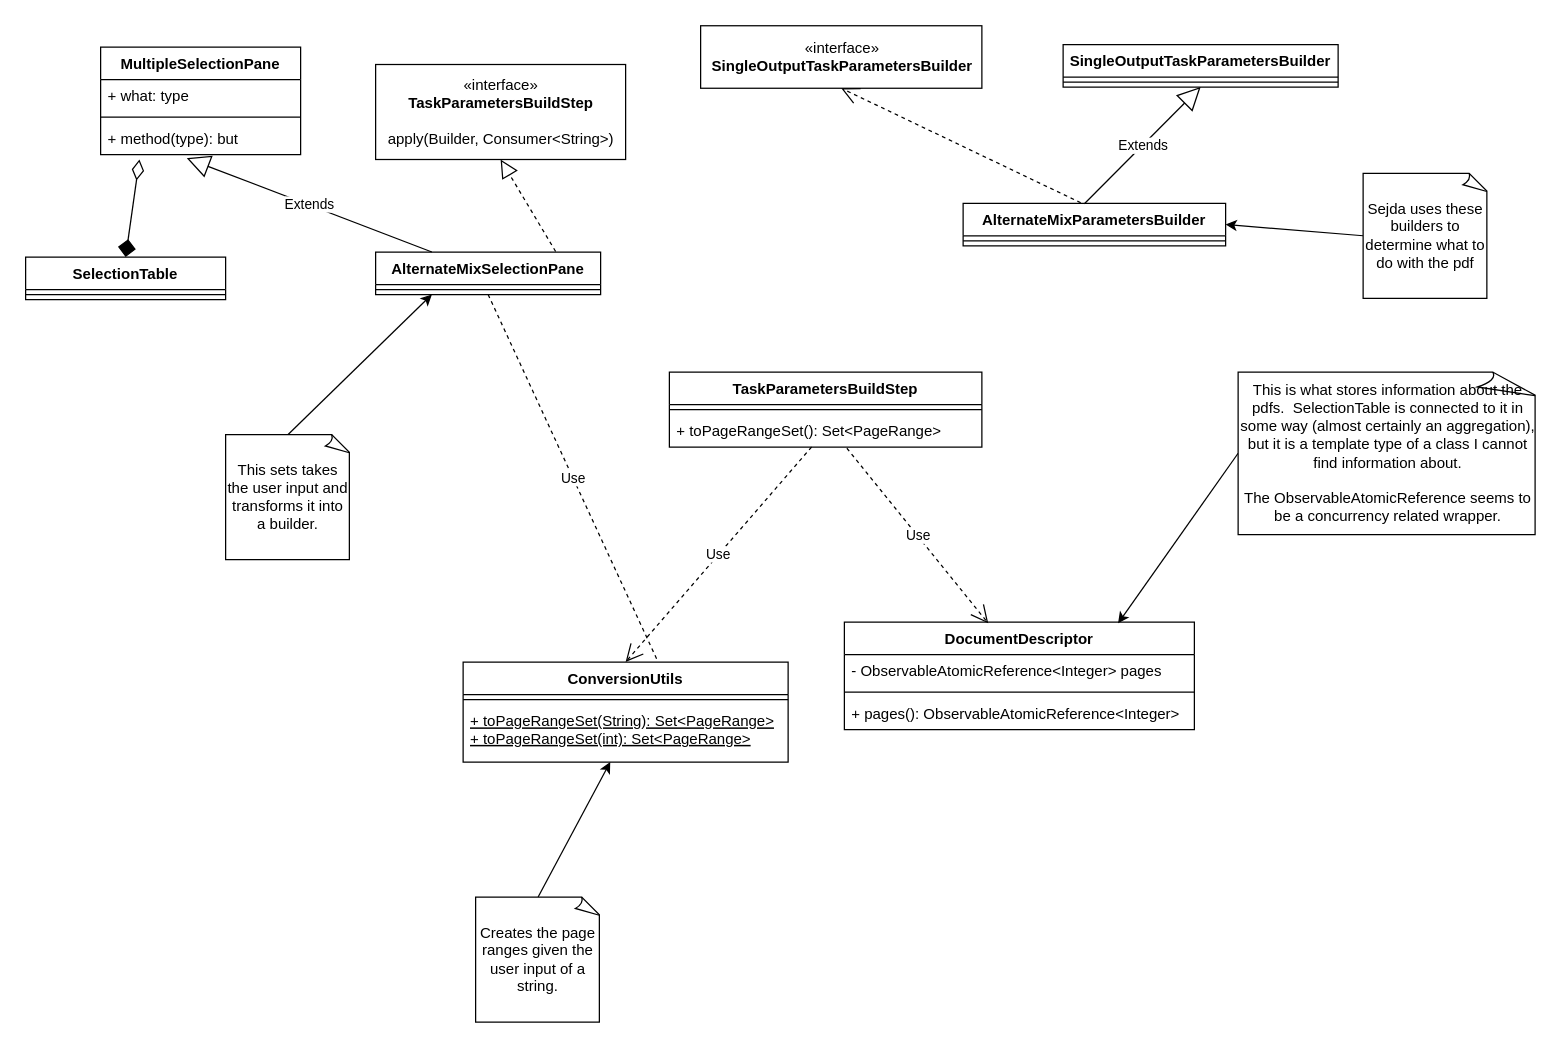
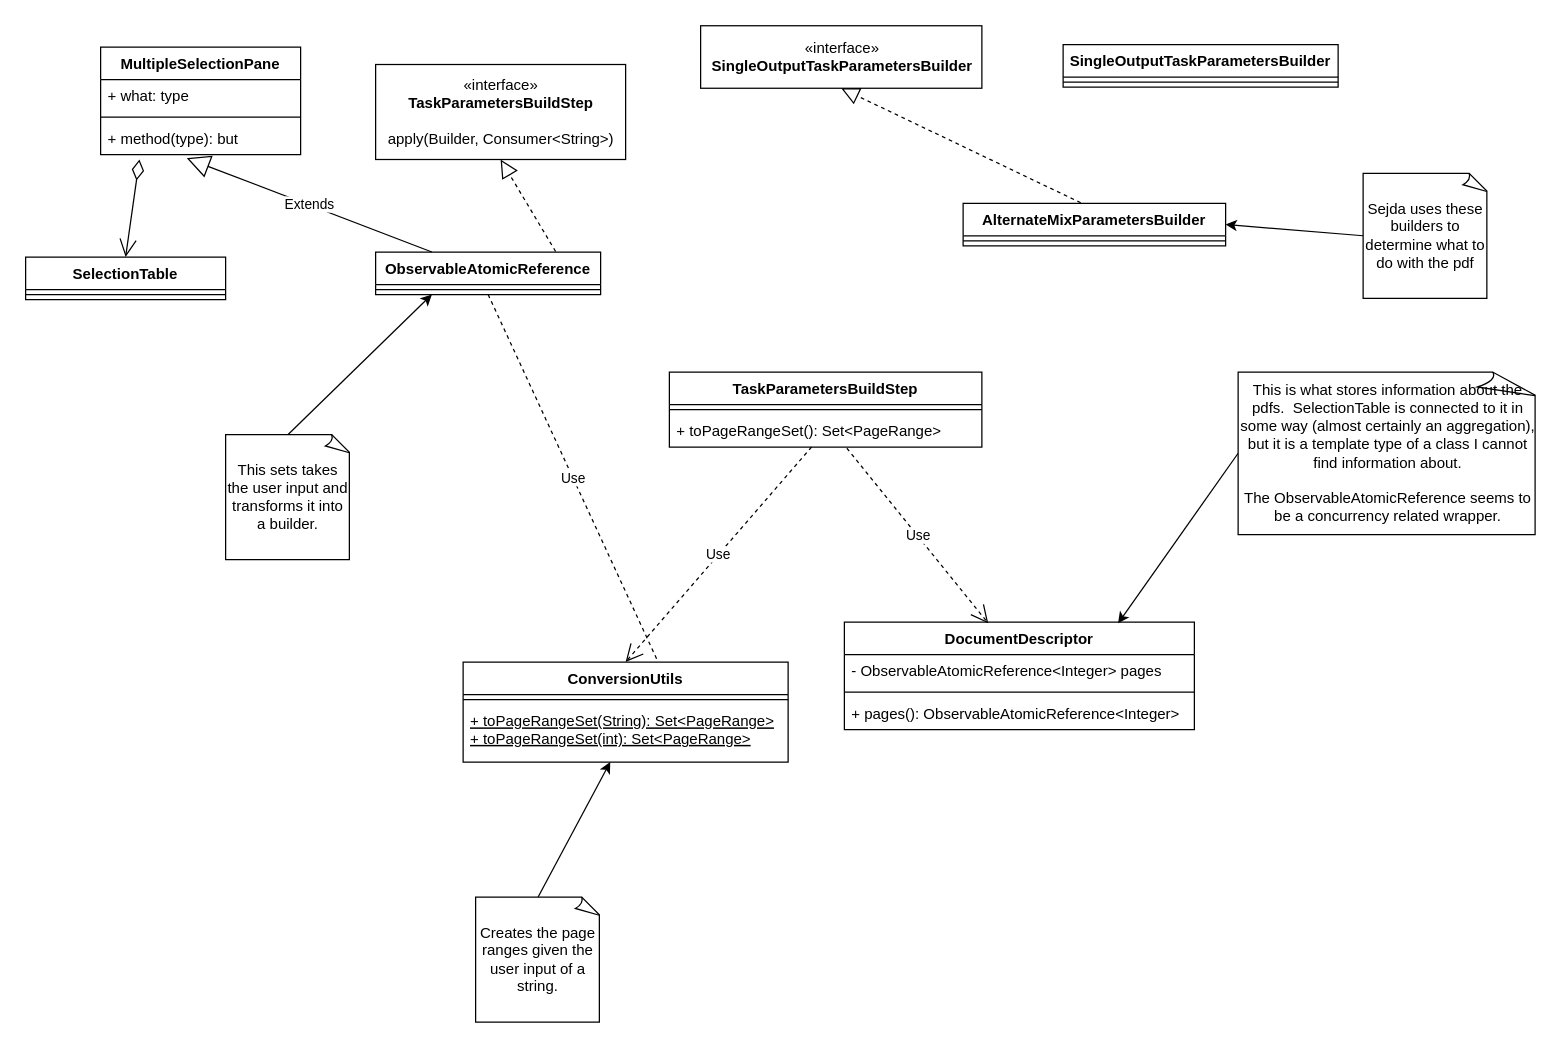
edge "AlternateMixParametersBuilder" -> "«interface» SingleOutputTaskParametersBuilder": arrowhead open -> block
edge "AlternateMixParametersBuilder" -> "SingleOutputTaskParametersBuilder": removed, label "Extends"
edge "+ method(type): but" -- "SelectionTable": arrowhead diamond -> open
node "AlternateMixSelectionPane": label "AlternateMixSelectionPane" -> "ObservableAtomicReference"
